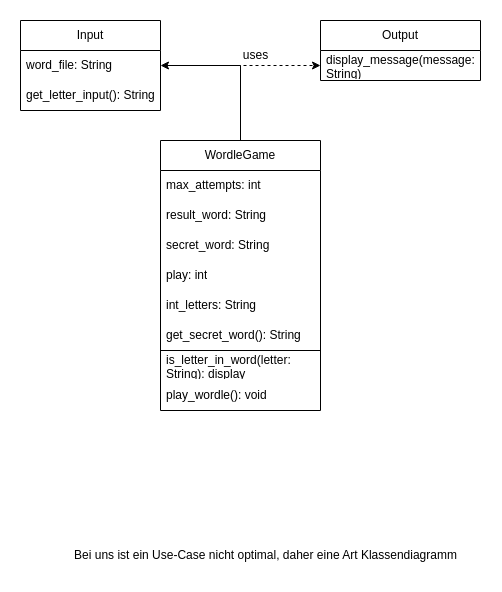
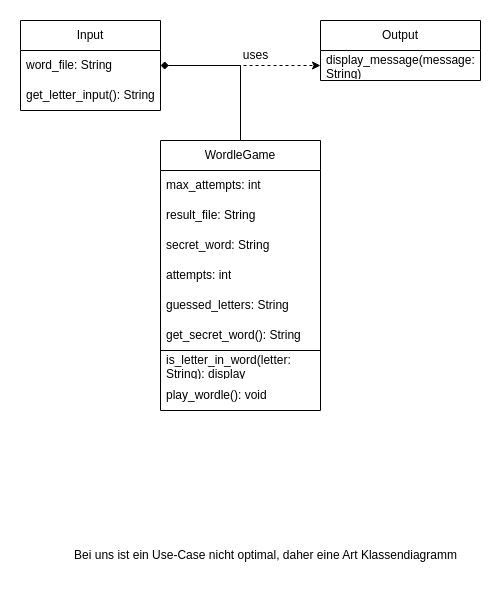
edge "WordleGame" -> "word_file: String": arrowhead classic -> diamond
node "result_word: String": label "result_word: String" -> "result_file: String"
node "play: int": label "play: int" -> "attempts: int"
node "int_letters: String": label "int_letters: String" -> "guessed_letters: String"
